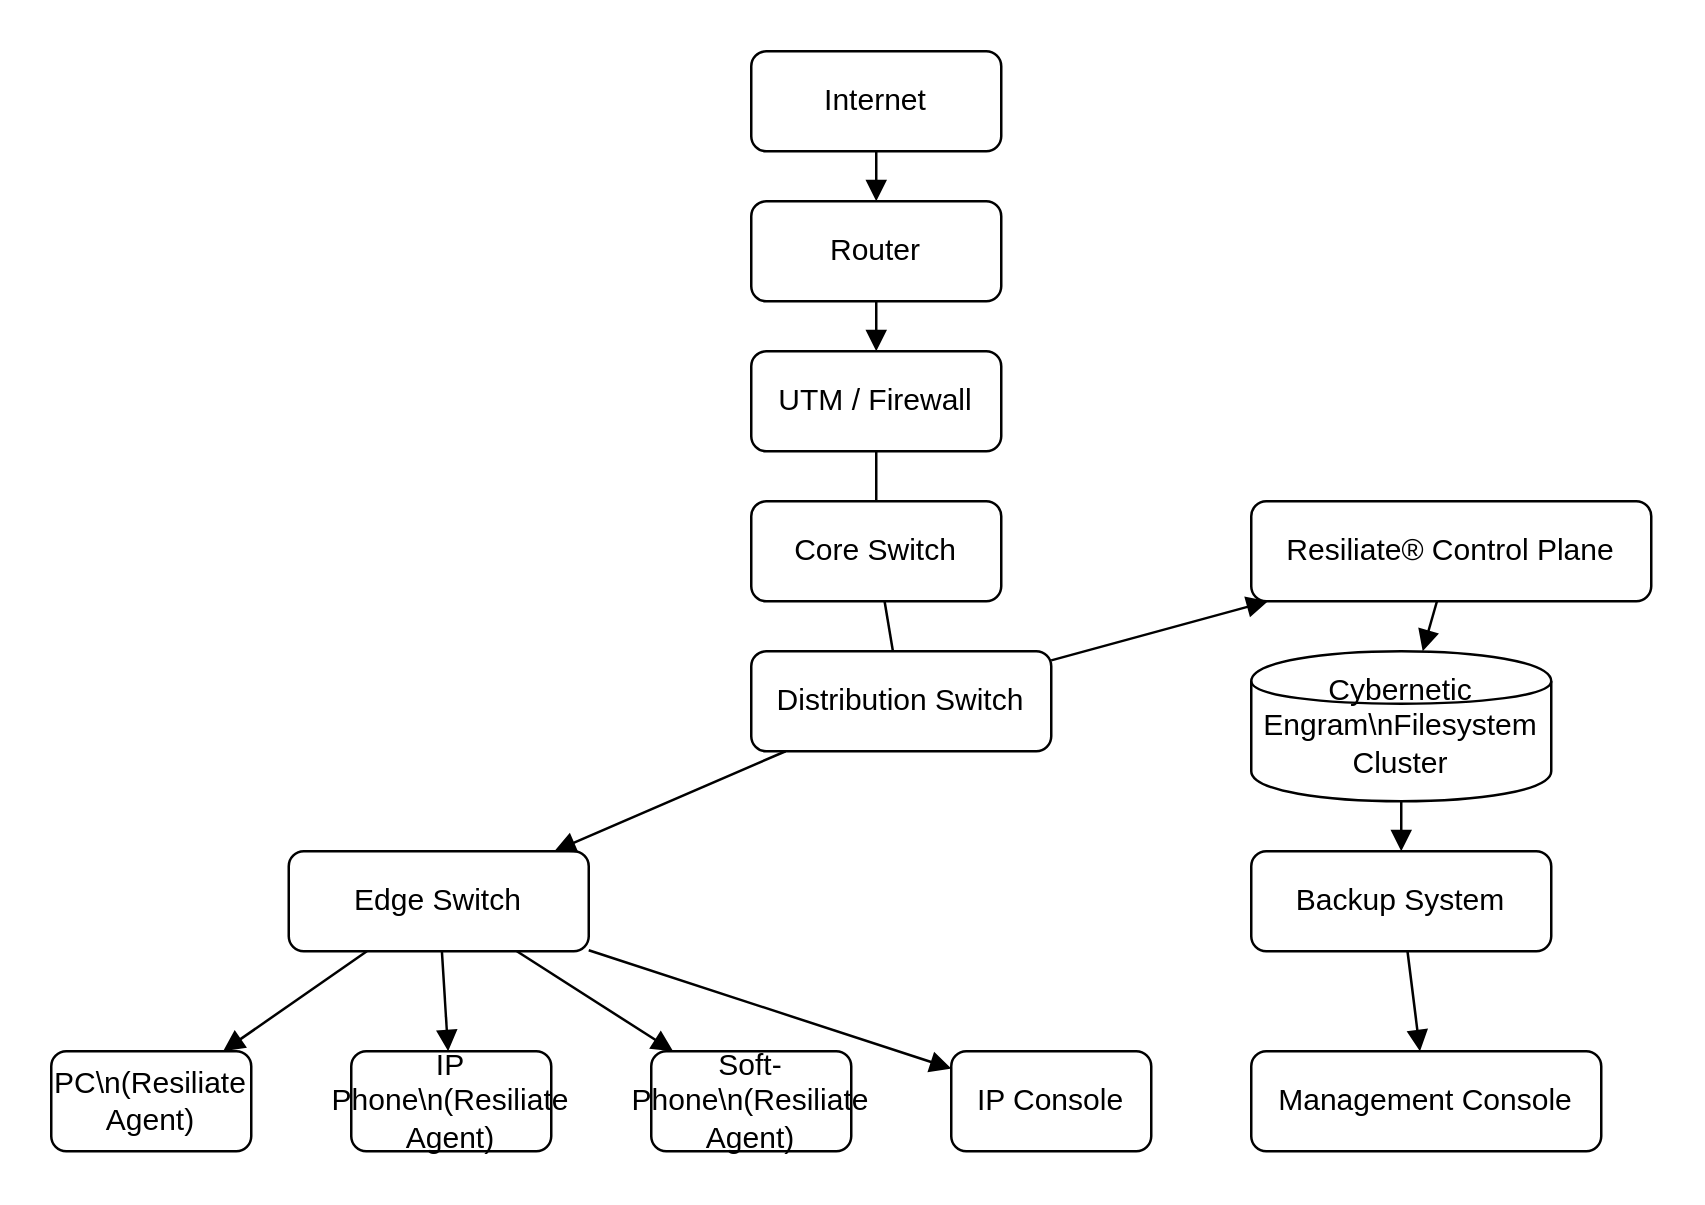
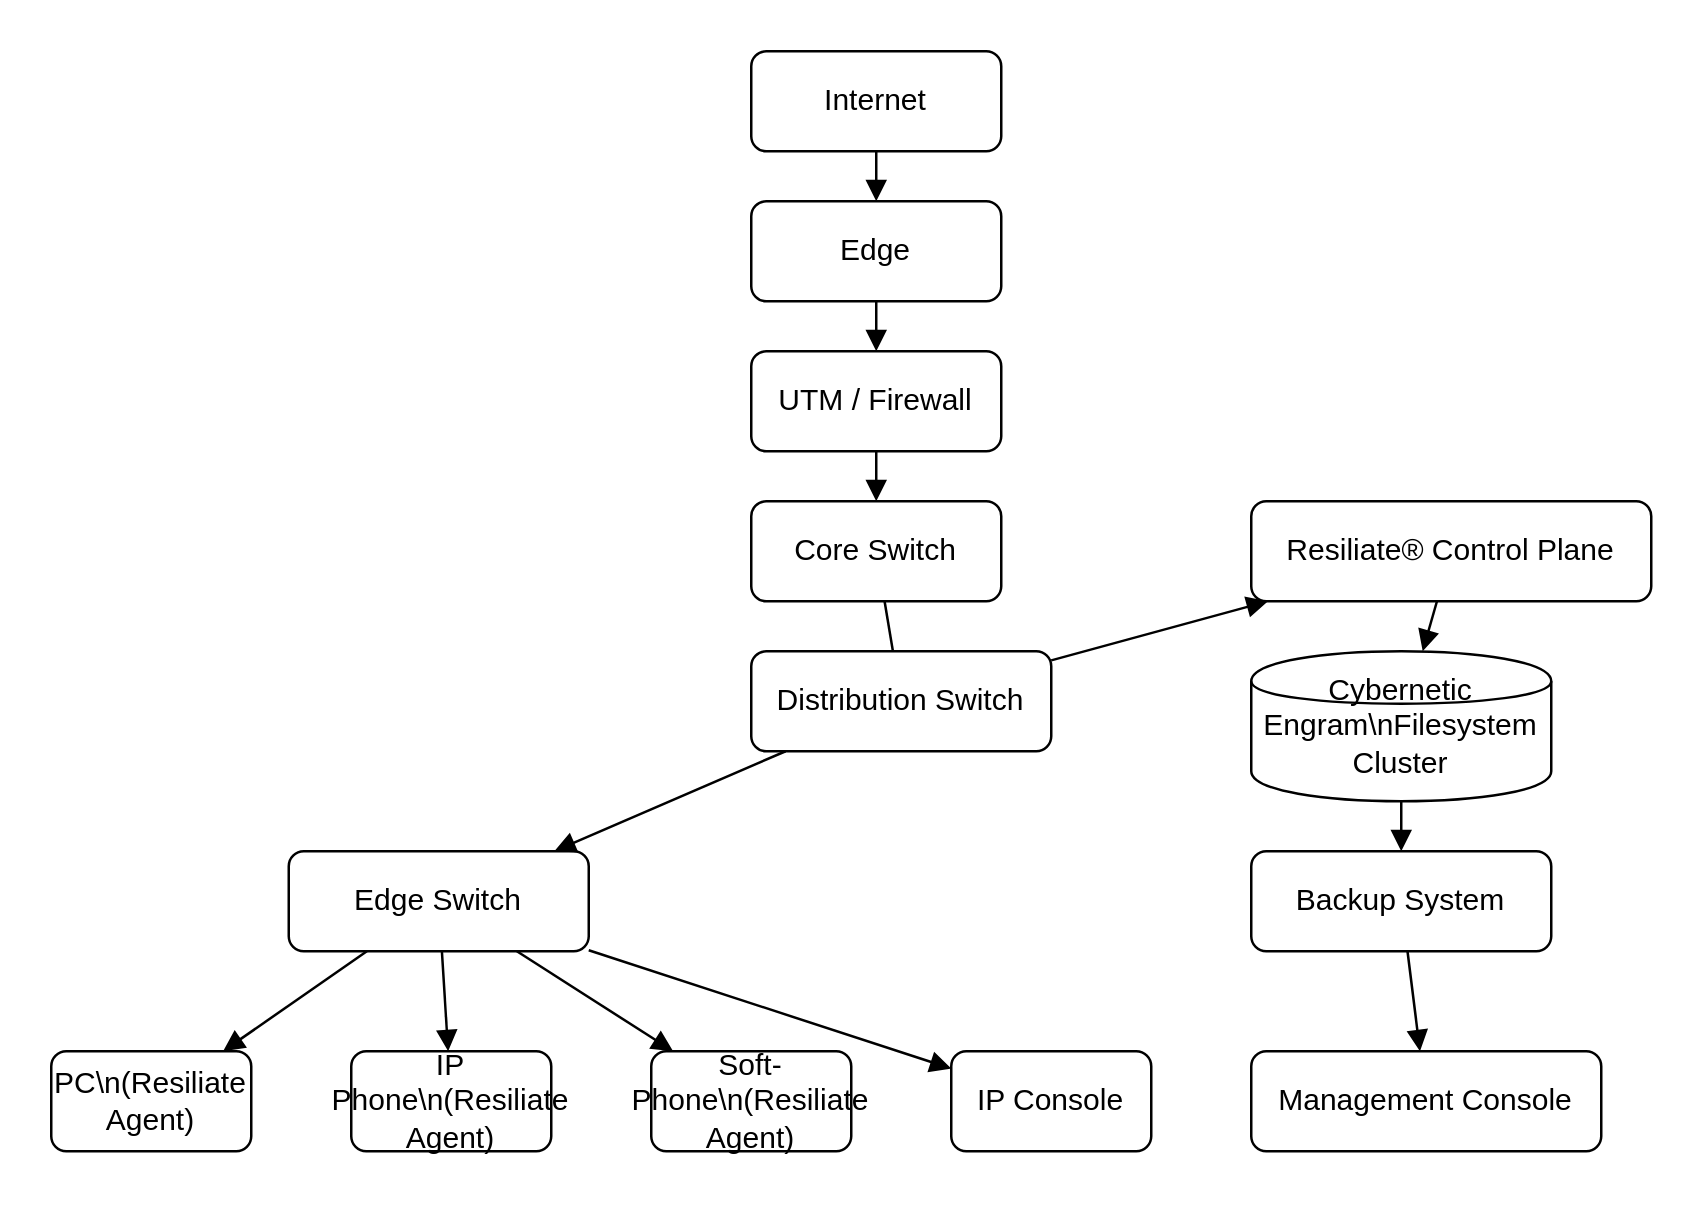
node "Router": label "Router" -> "Edge"
edge "UTM / Firewall" -- "Core Switch": arrowhead none -> block
